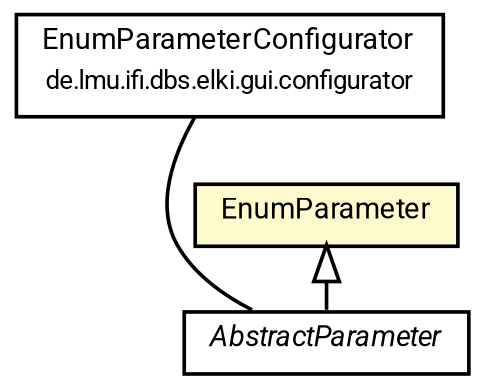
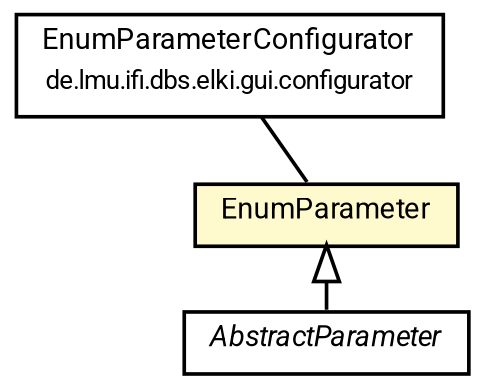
edge "EnumParameterConfigurator" -- "AbstractParameter": now "EnumParameterConfigurator" -- "EnumParameter"
